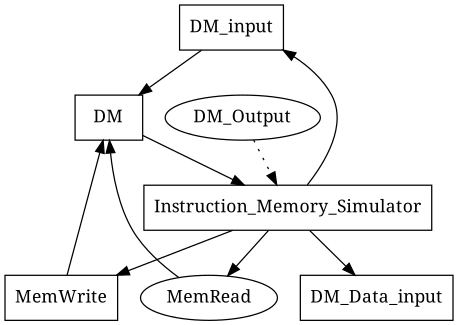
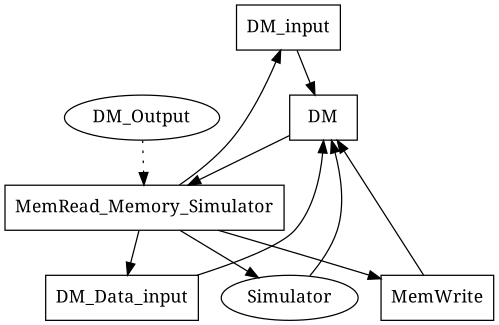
node "Instruction_Memory_Simulator": label "Instruction_Memory_Simulator" -> "MemRead_Memory_Simulator"
edge "DM_Data_input" -> "DM": added
node "MemRead": label "MemRead" -> "Simulator"
